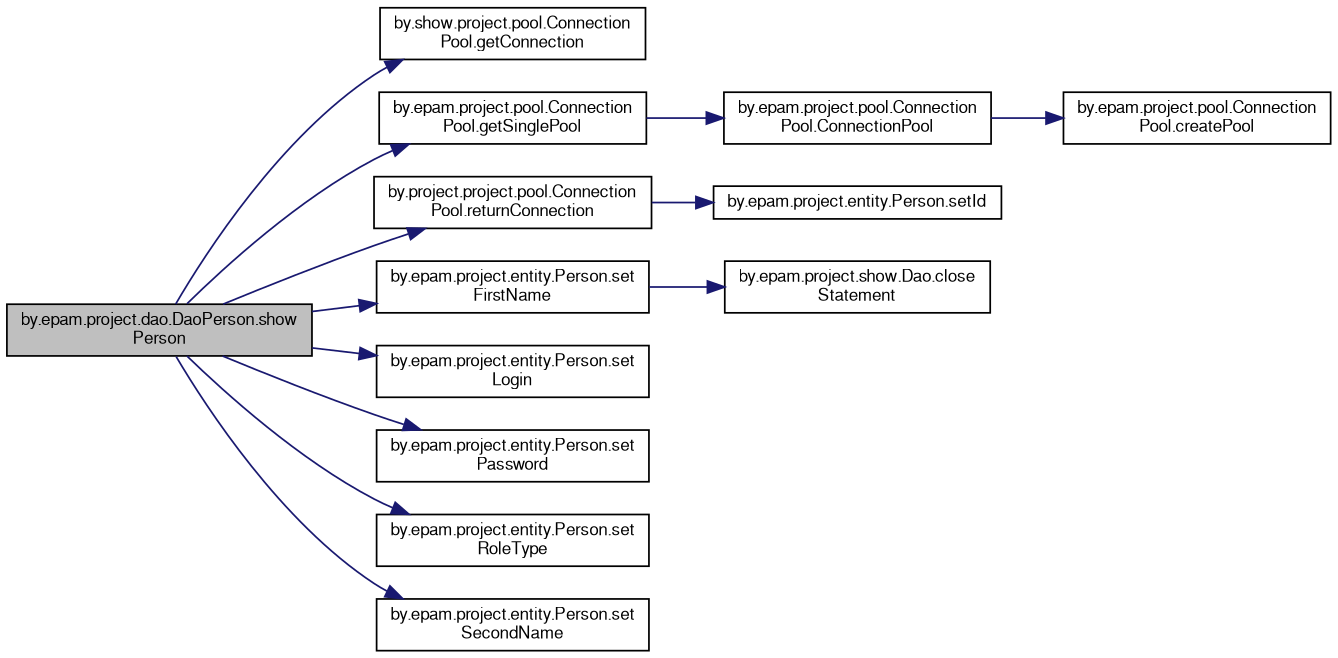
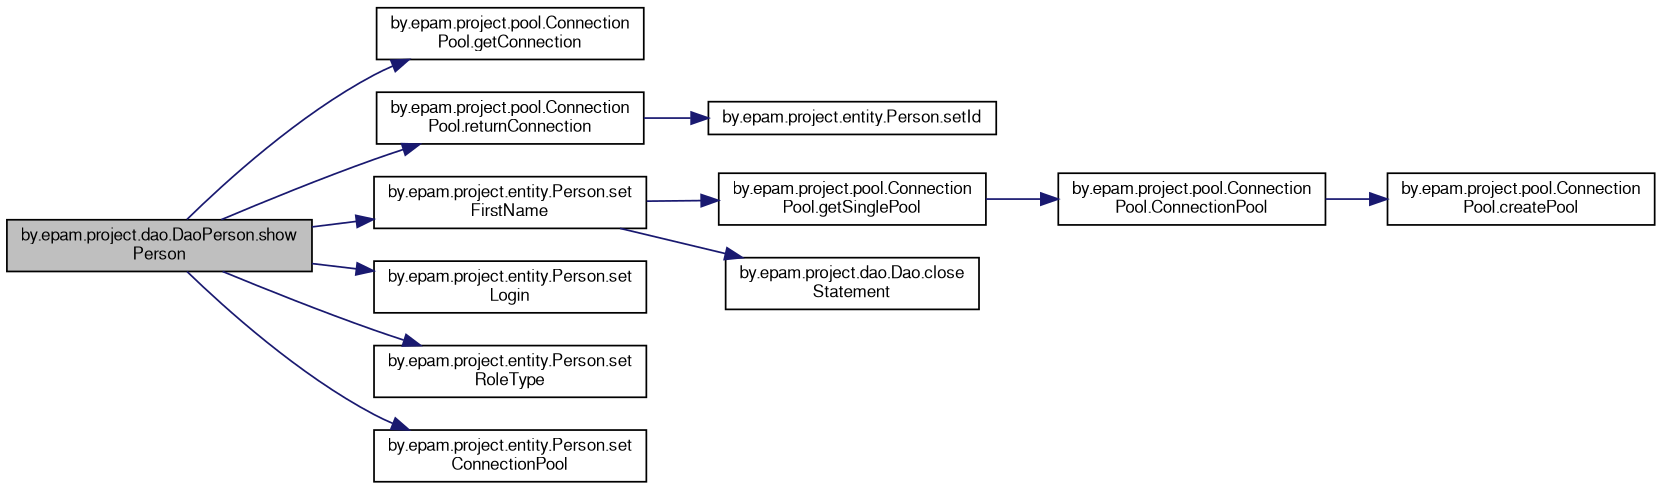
node "by.show.project.pool.Connection Pool.getConnection": label "by.show.project.pool.Connection Pool.getConnection" -> "by.epam.project.pool.Connection Pool.getConnection"
node "by.project.project.pool.Connection Pool.returnConnection": label "by.project.project.pool.Connection Pool.returnConnection" -> "by.epam.project.pool.Connection Pool.returnConnection"
edge "by.epam.project.dao.DaoPerson.show Person" -> "by.epam.project.pool.Connection Pool.getSinglePool": now "by.epam.project.entity.Person.set FirstName" -> "by.epam.project.pool.Connection Pool.getSinglePool"
node "by.epam.project.show.Dao.close Statement": label "by.epam.project.show.Dao.close Statement" -> "by.epam.project.dao.Dao.close Statement"
node "by.epam.project.entity.Person.set Password": removed
node "by.epam.project.entity.Person.set SecondName": label "by.epam.project.entity.Person.set SecondName" -> "by.epam.project.entity.Person.set ConnectionPool"
